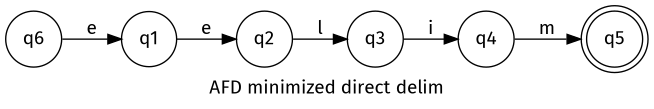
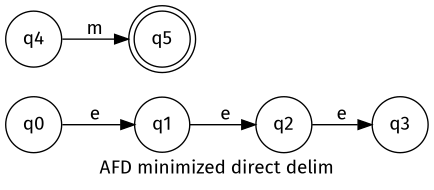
edge "q2" -> "q3": label "l" -> "e"
node "q6": label "q6" -> "q0"
edge "q3" -> "q4": removed, label "i"
